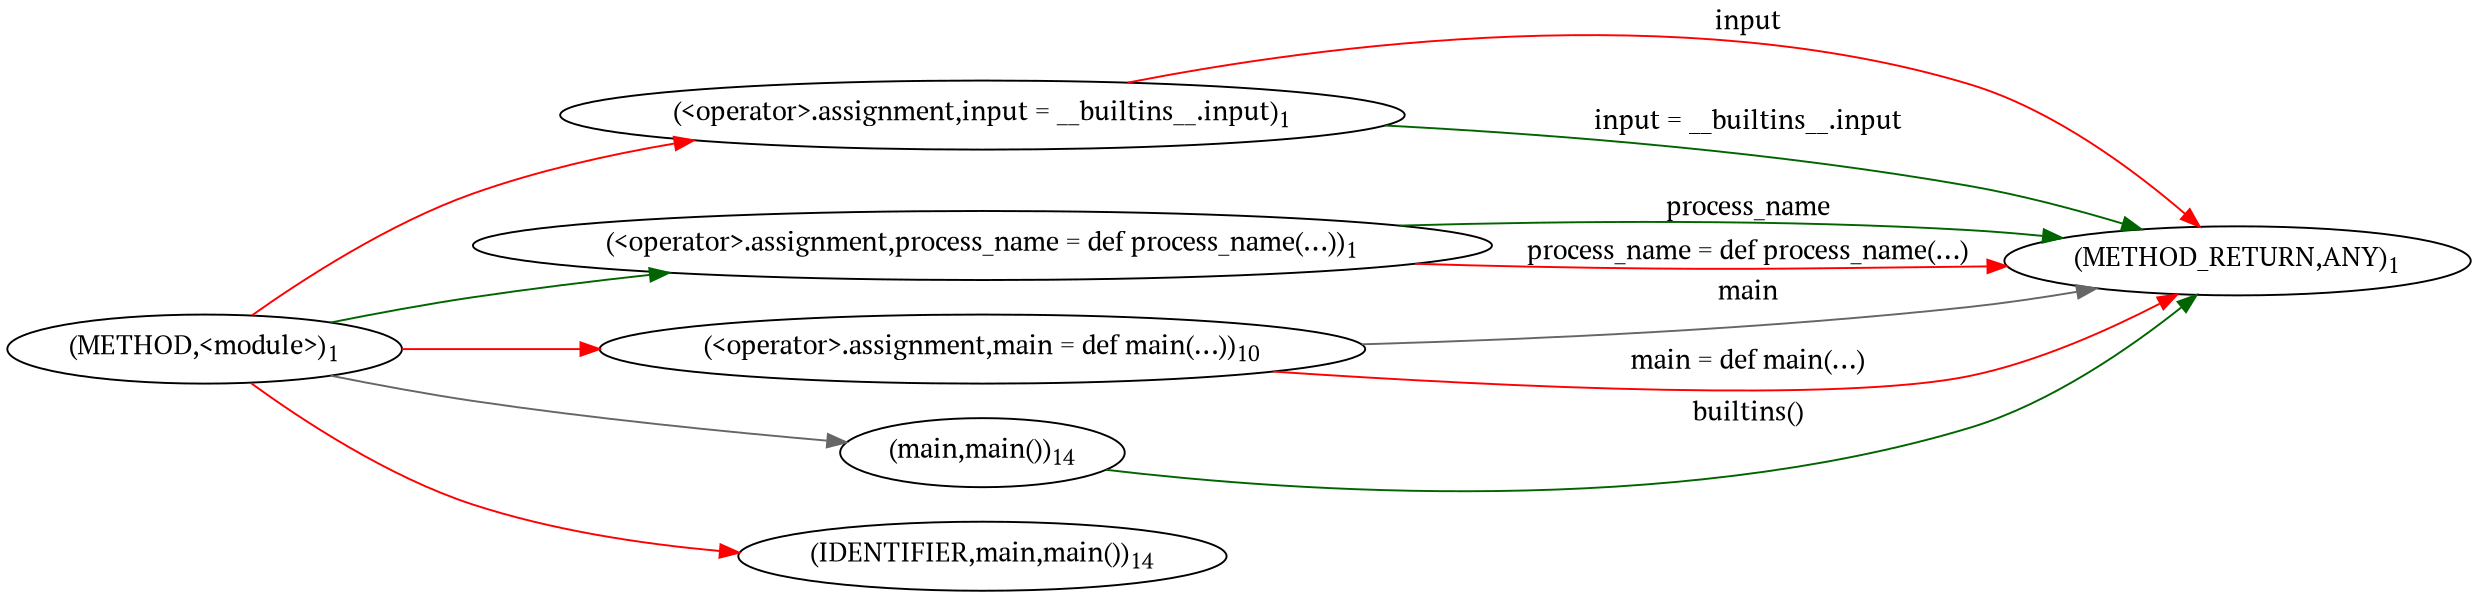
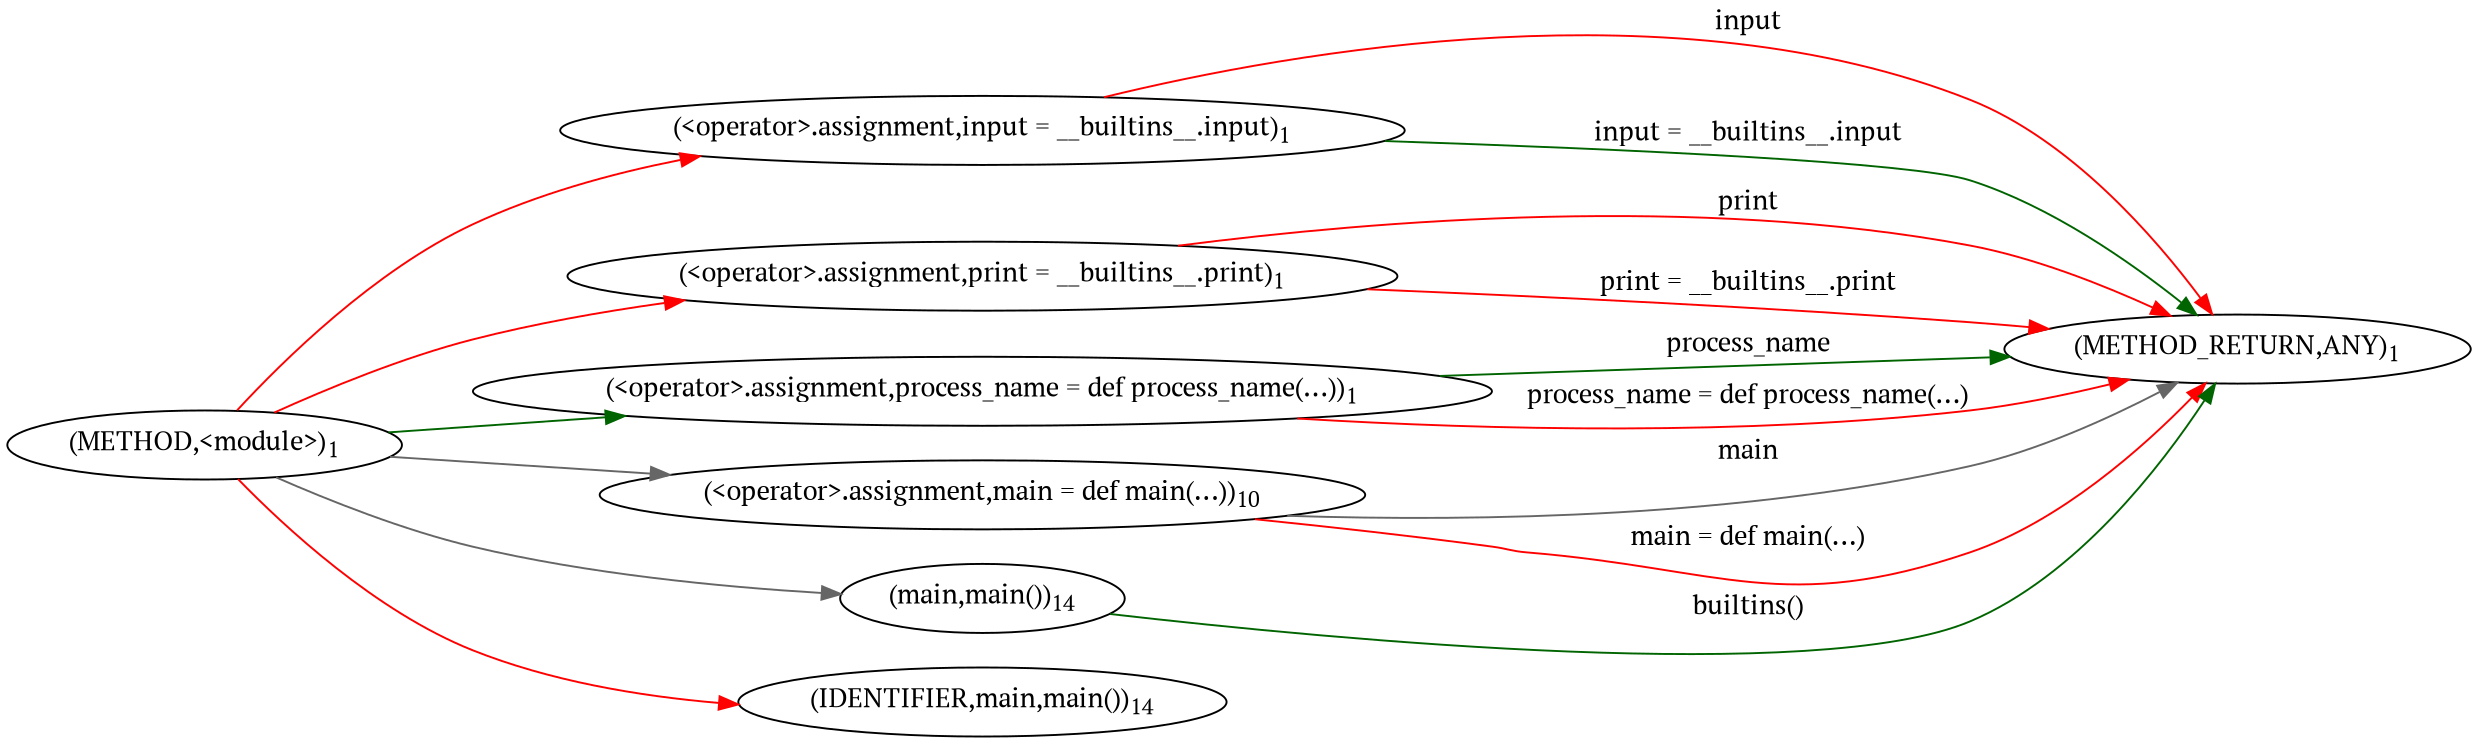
node "(<operator>.assignment,print = __builtins__.print)": added
edge "(METHOD,<module>)" -> "(<operator>.assignment,main = def main(...))": color red -> gray40
